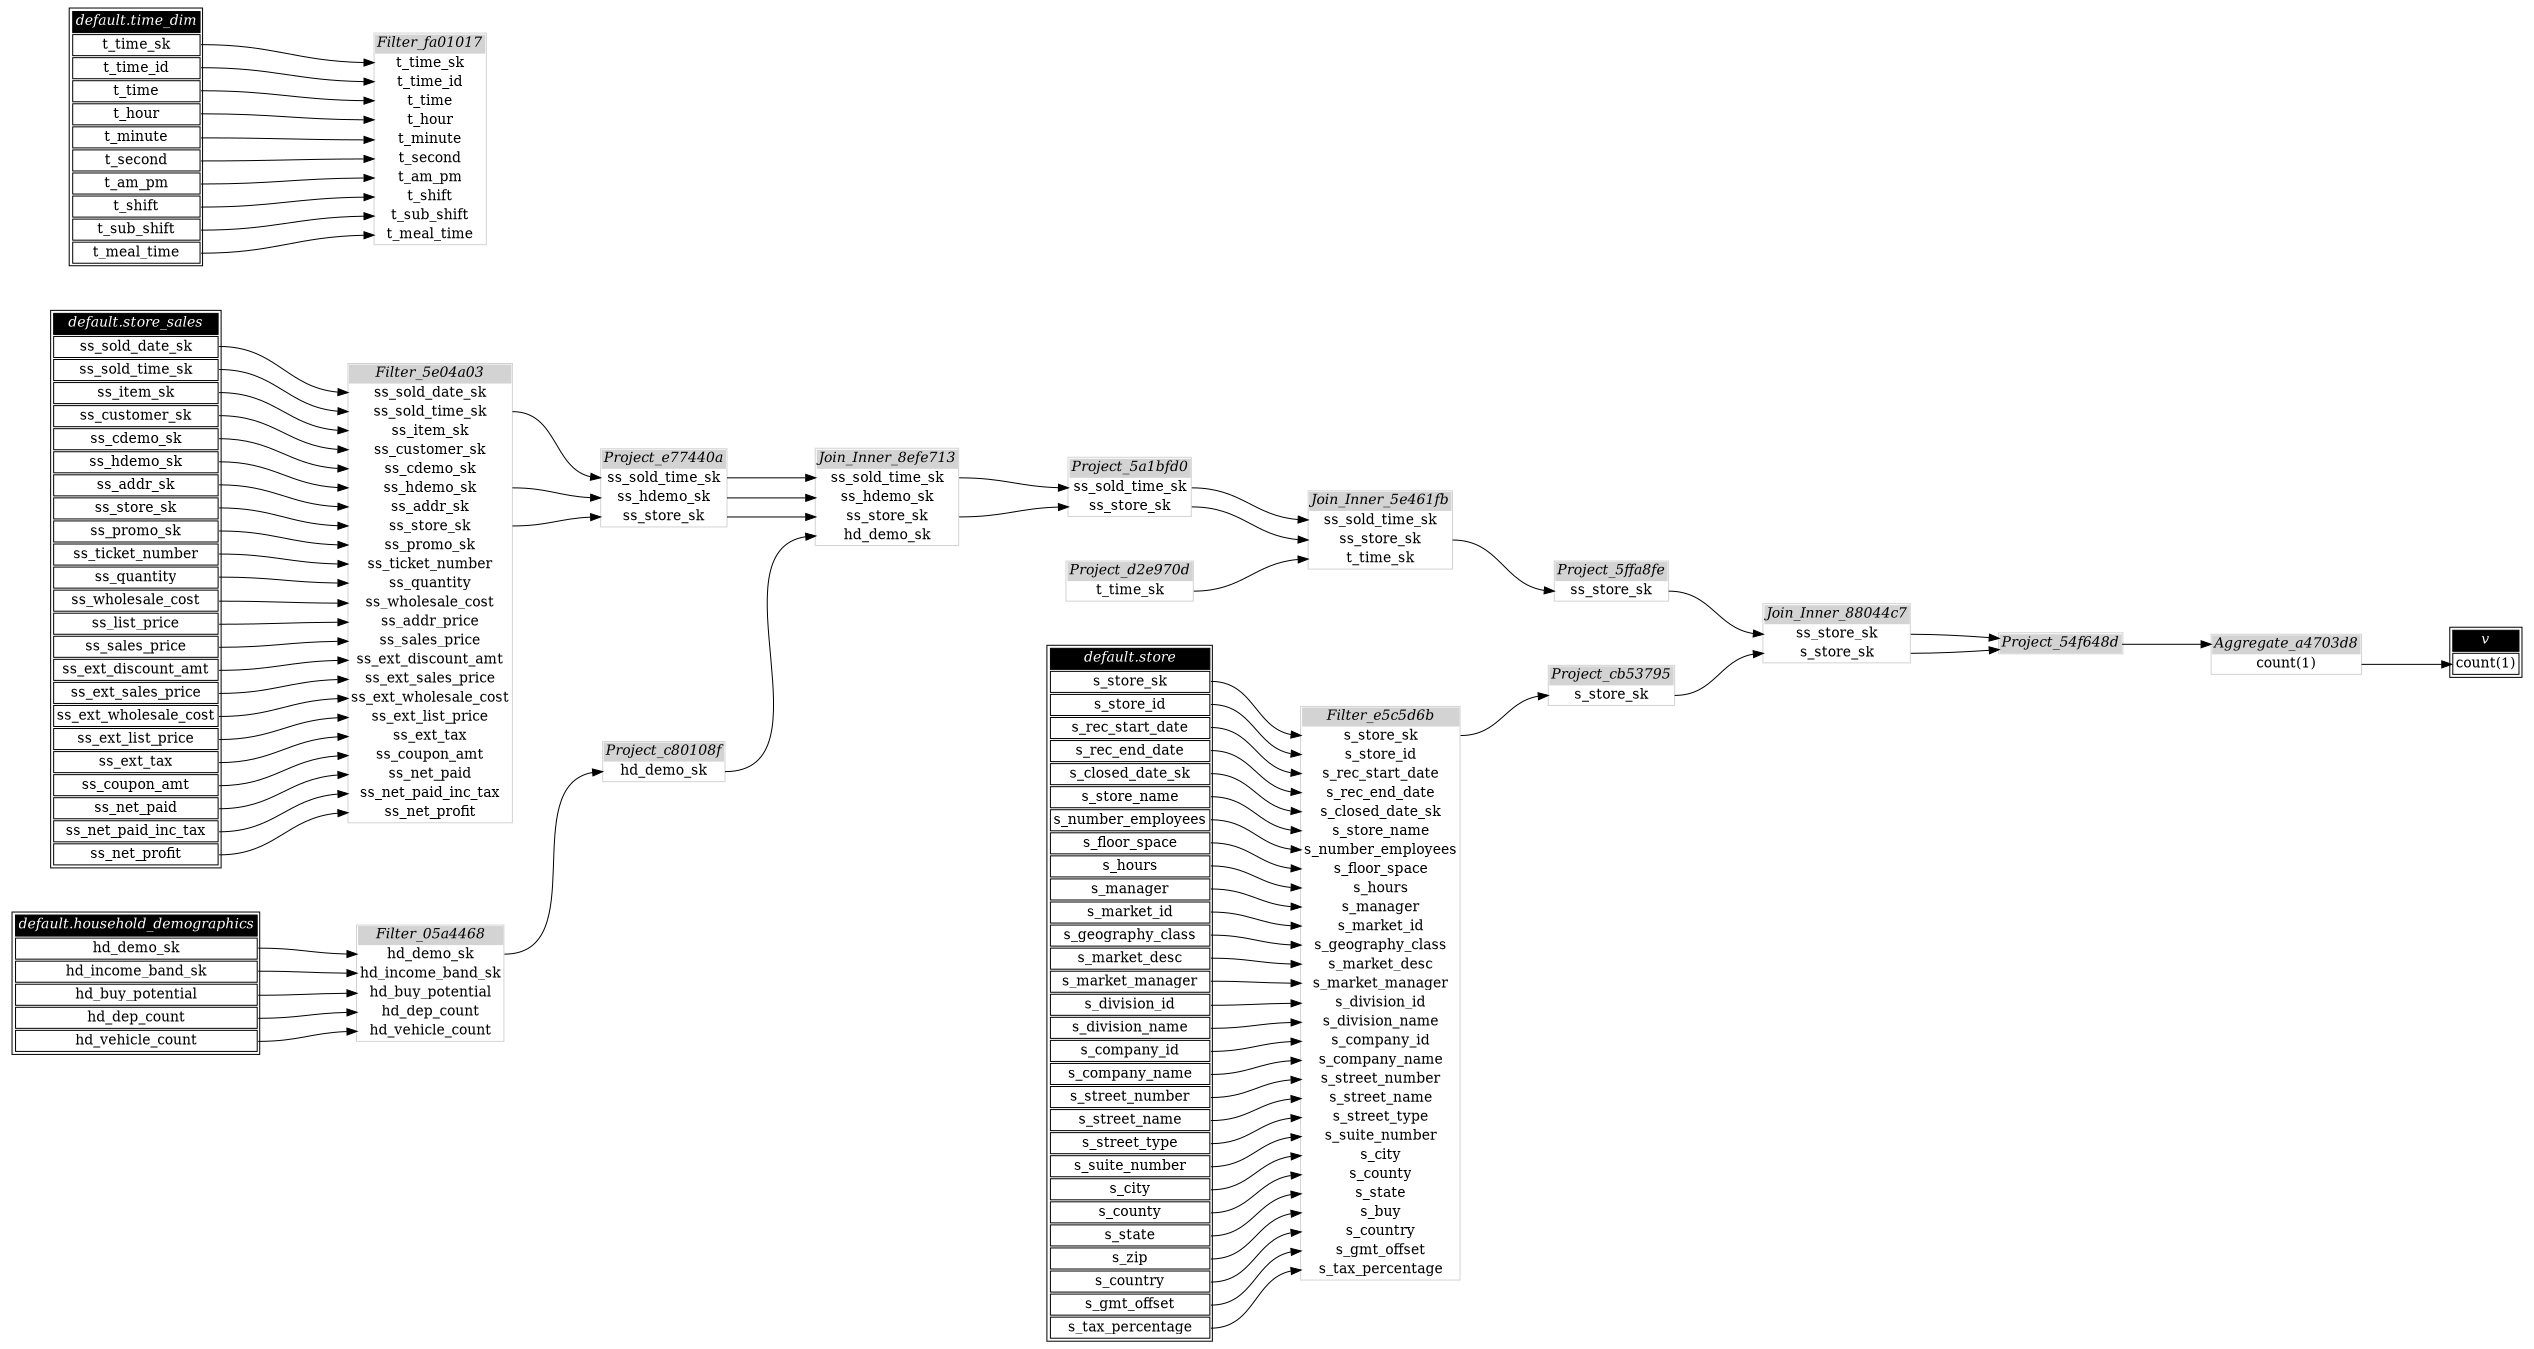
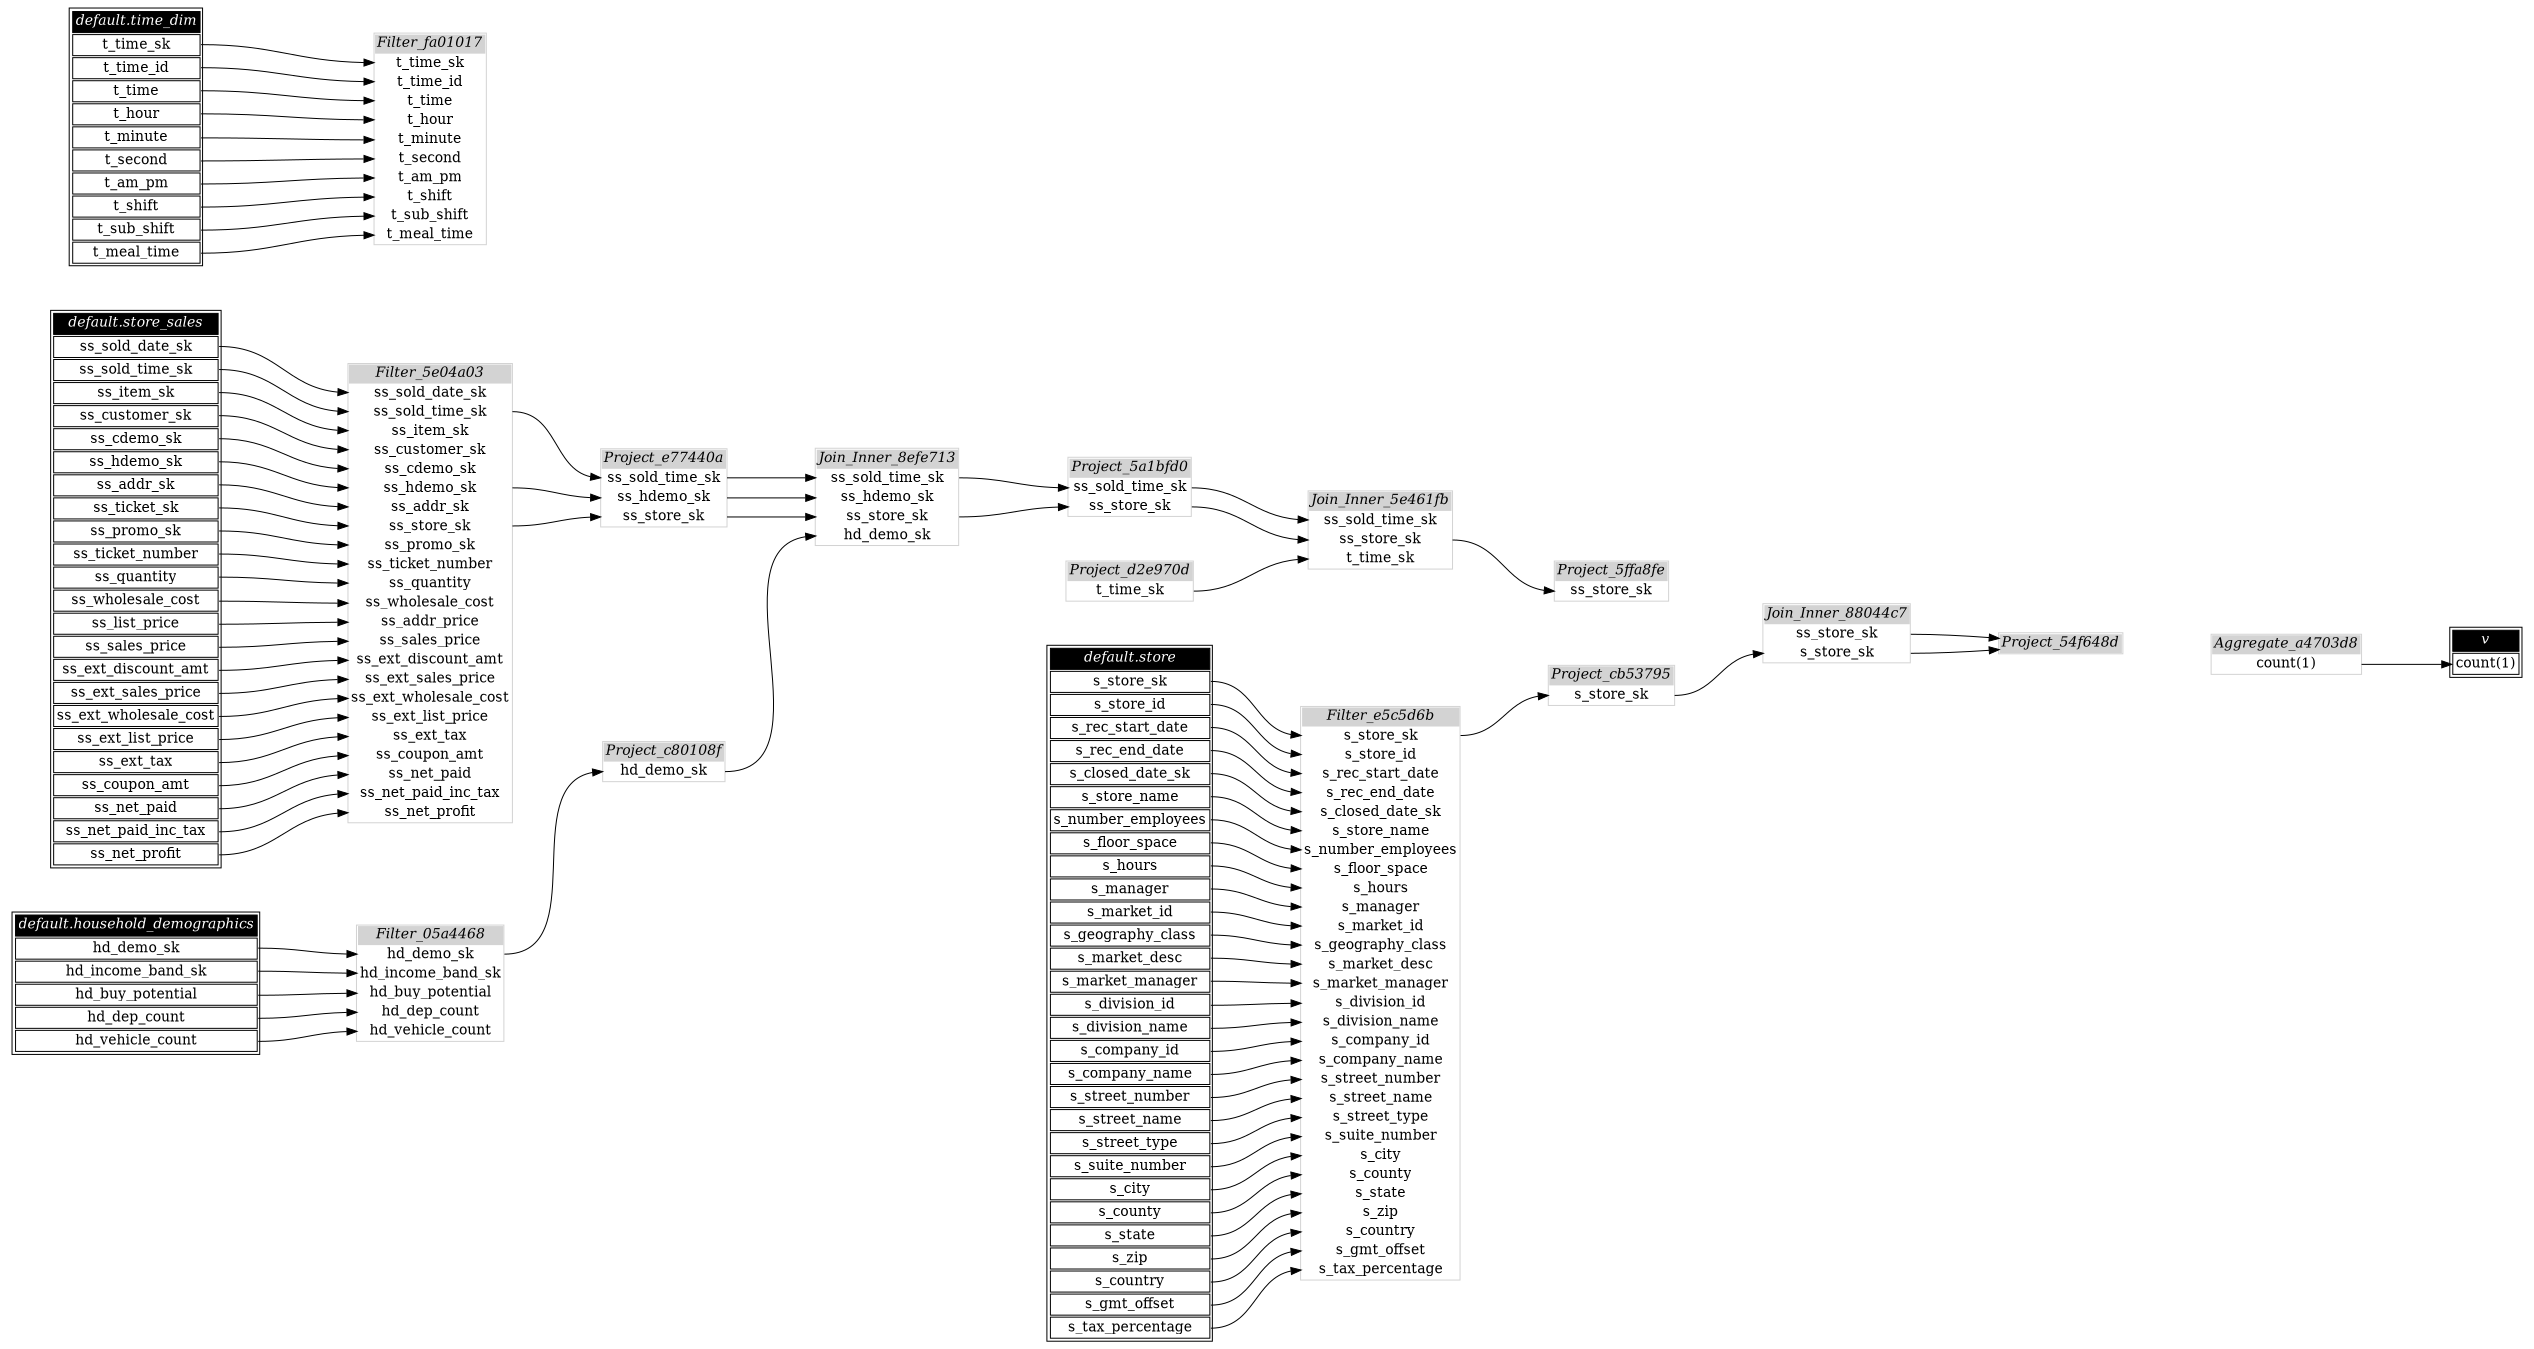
node "default.store_sales": text "ss_store_sk" -> "ss_ticket_sk"
edge "Project_5ffa8fe" -> "Join_Inner_88044c7": removed
edge "Project_54f648d" -> "Aggregate_a4703d8": removed
node "Filter_e5c5d6b": text "s_buy" -> "s_zip"
